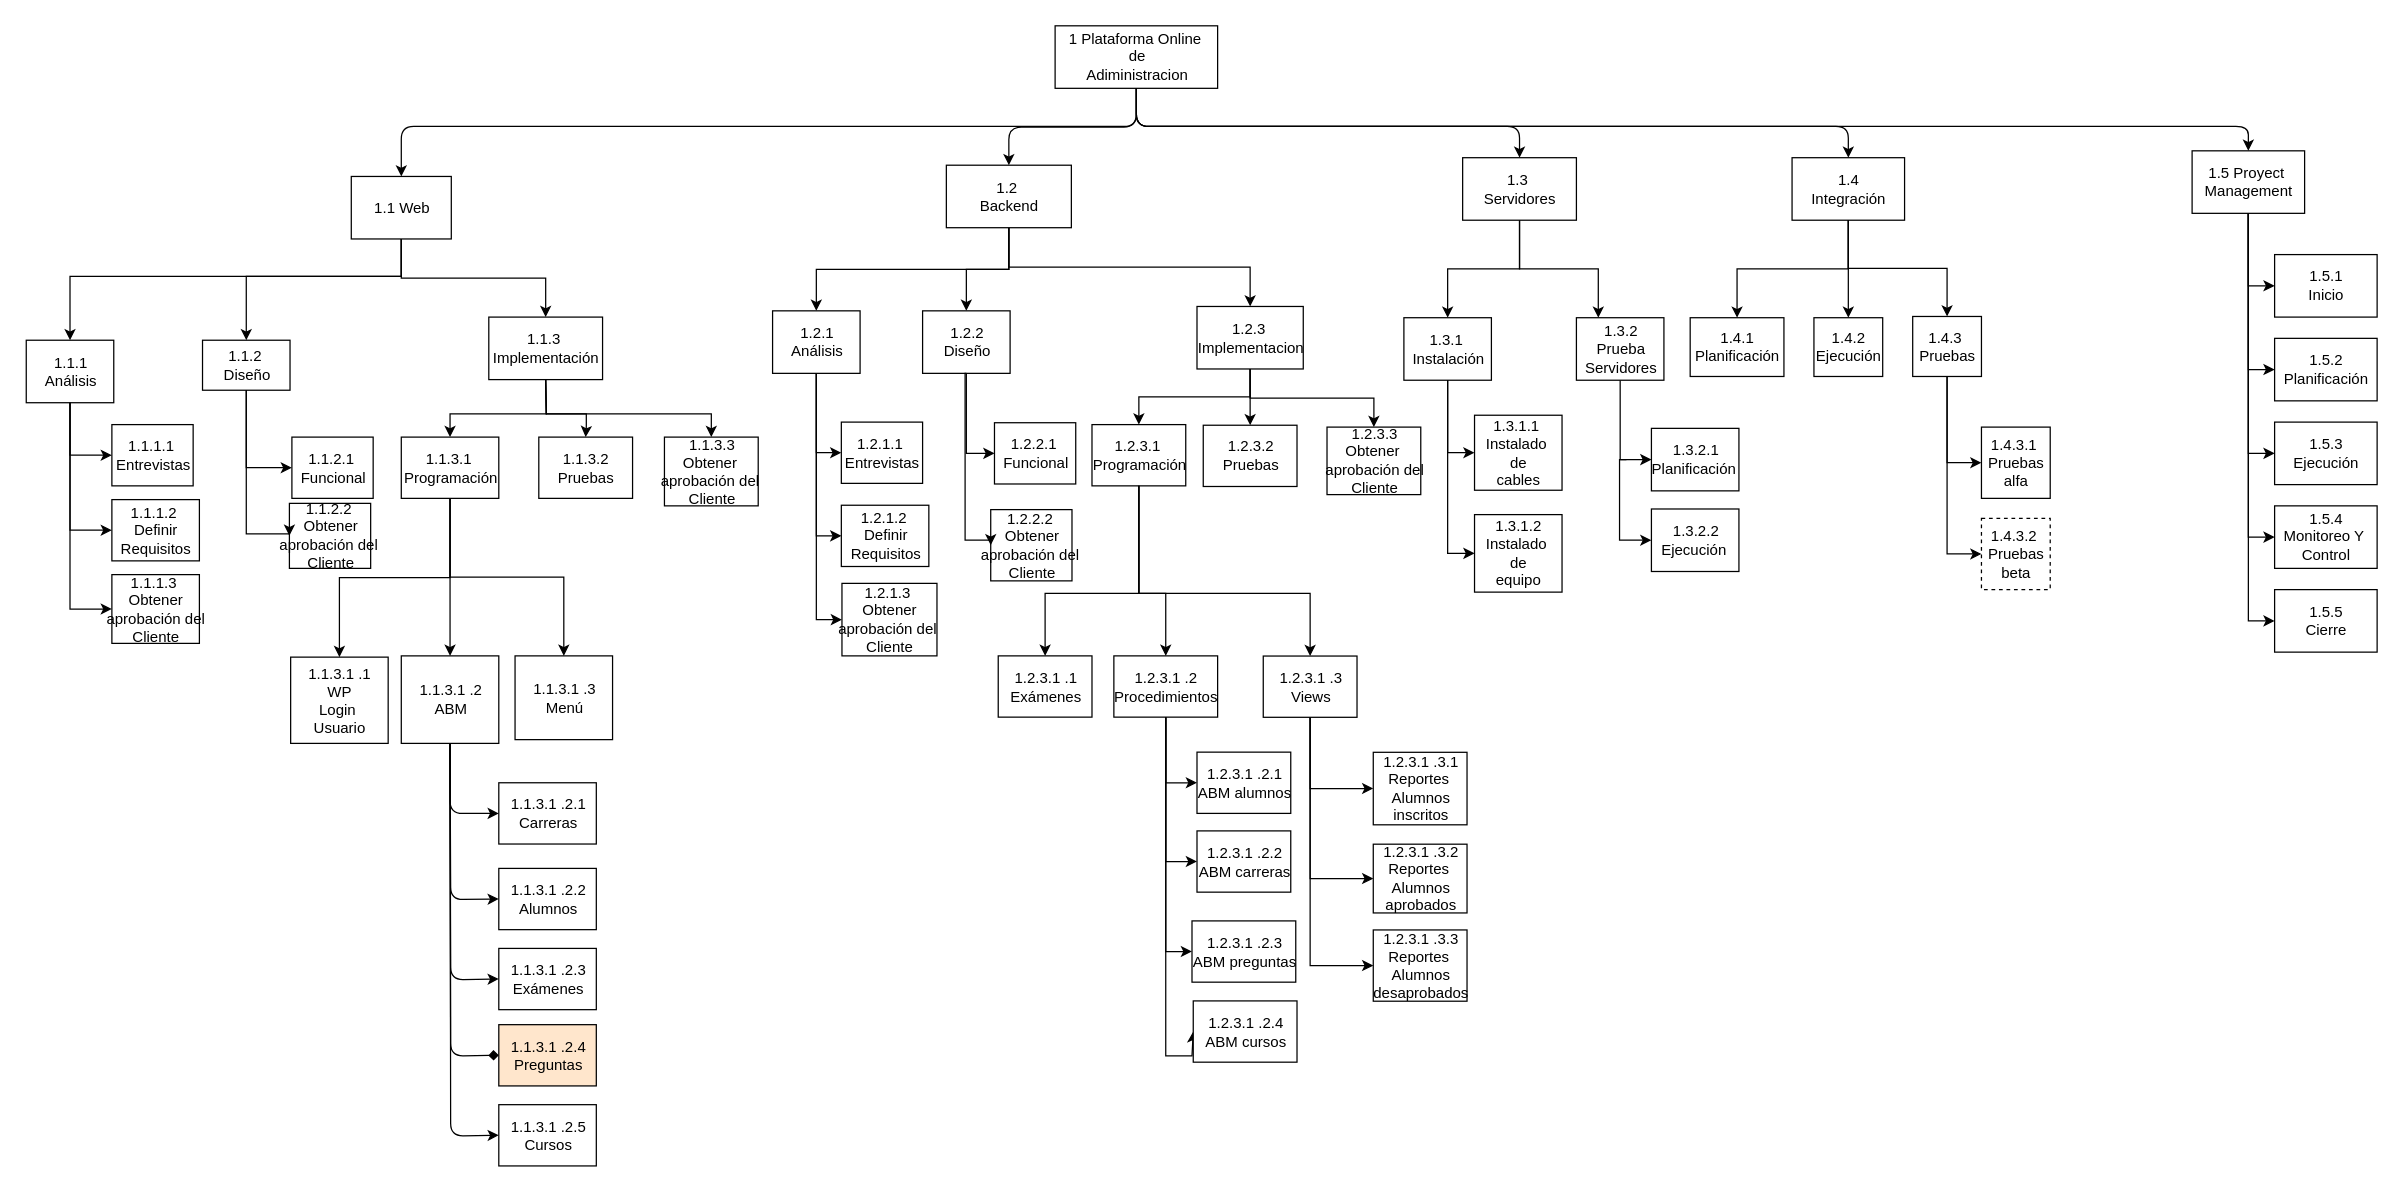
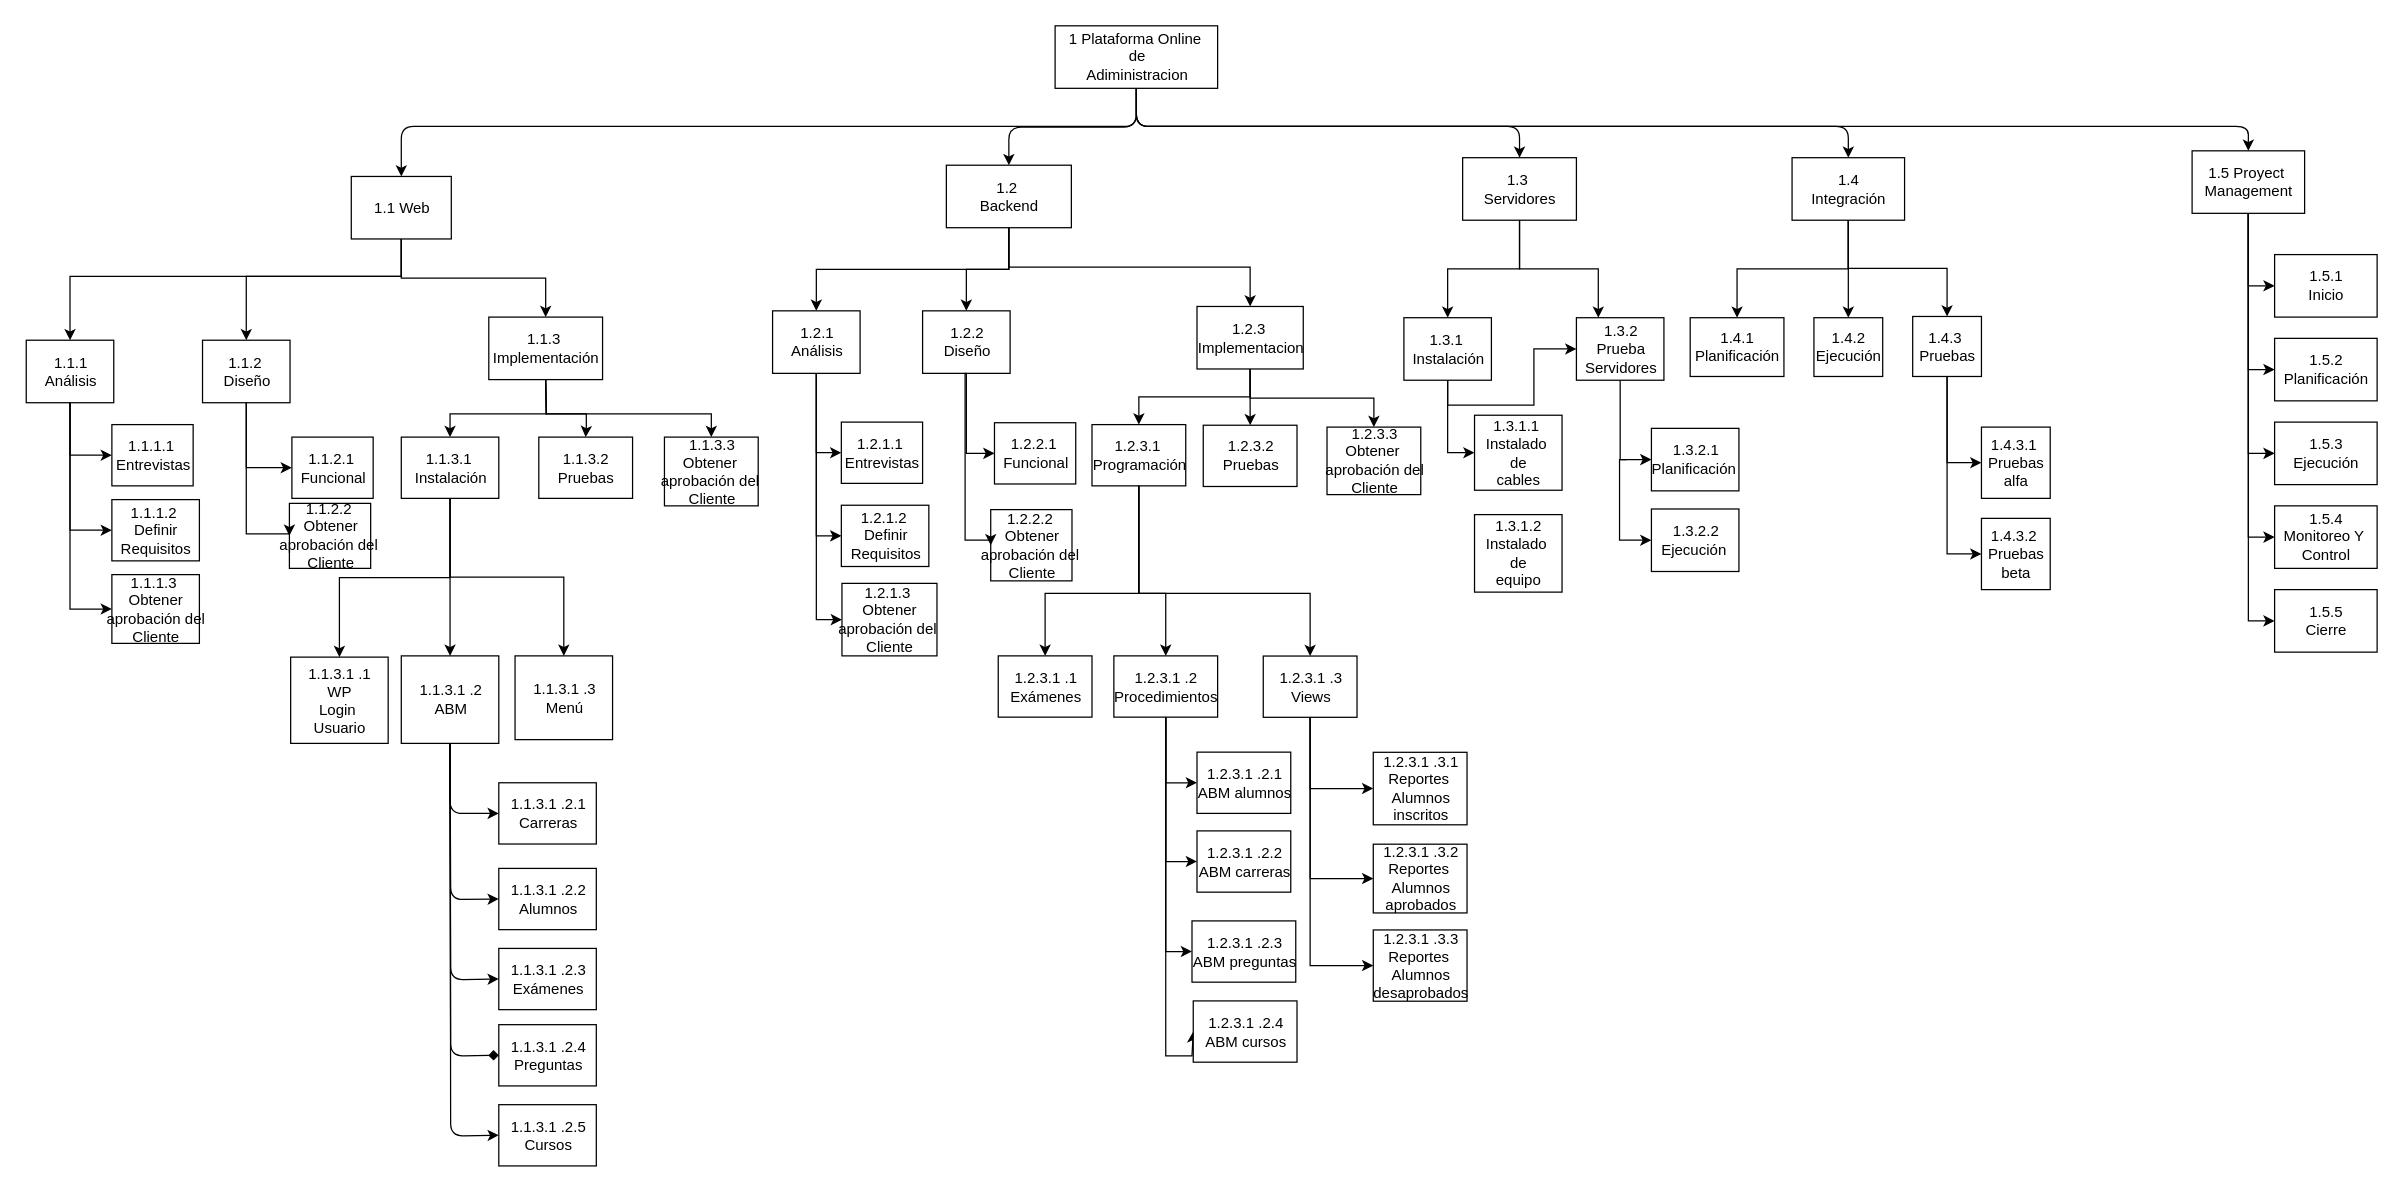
node "1.1.2 Diseño": size 88x50 -> 88x63
node "1.1.3.1 Programación": label "1.1.3.1 Programación" -> "1.1.3.1 Instalación"
edge "1.3.1 Instalación" -> "1.3.1.2 Instalado de equipo": now "1.3.1 Instalación" -> "1.3.2 Prueba Servidores"
node "1.4.3.2 Pruebas beta": style dashed -> solid
node "1.1.3.1 .2.4 Preguntas": fillcolor #ffe6cc -> #ffffff
